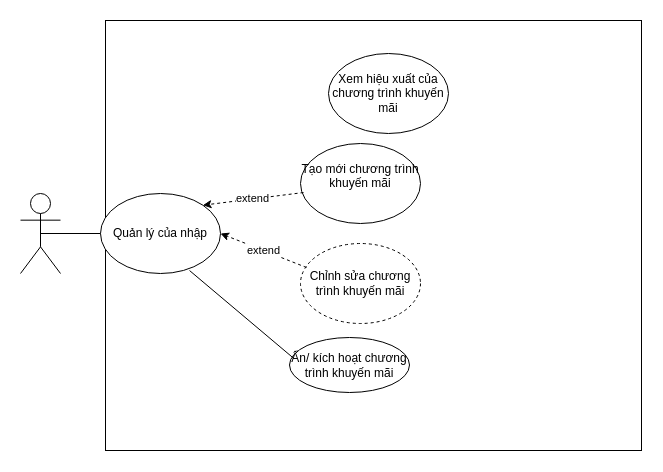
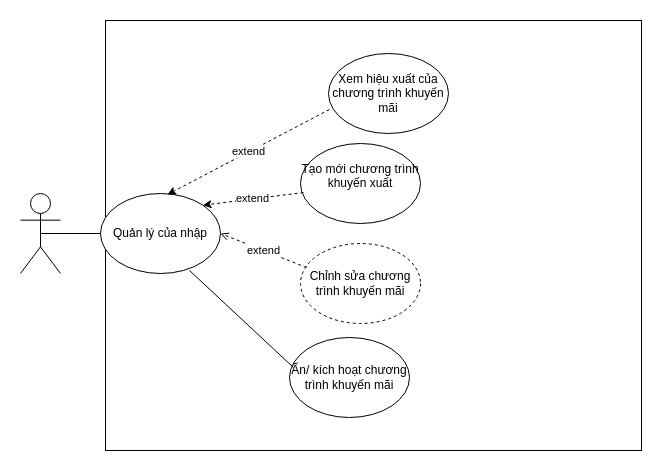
edge "Xem hiệu xuất của chương trình khuyến mãi" -> "Quản lý của nhập": added, label "extend"
node "Tạo mới chương trình khuyến mãi": label "Tạo mới chương trình khuyến mãi" -> "Tạo mới chương trình khuyến xuất"
edge "Chỉnh sửa chương trình khuyến mãi" -> "Quản lý của nhập": arrowhead classic -> open
node "Ẩn/ kích hoạt chương trình khuyến mãi": size 120x55 -> 120x80
